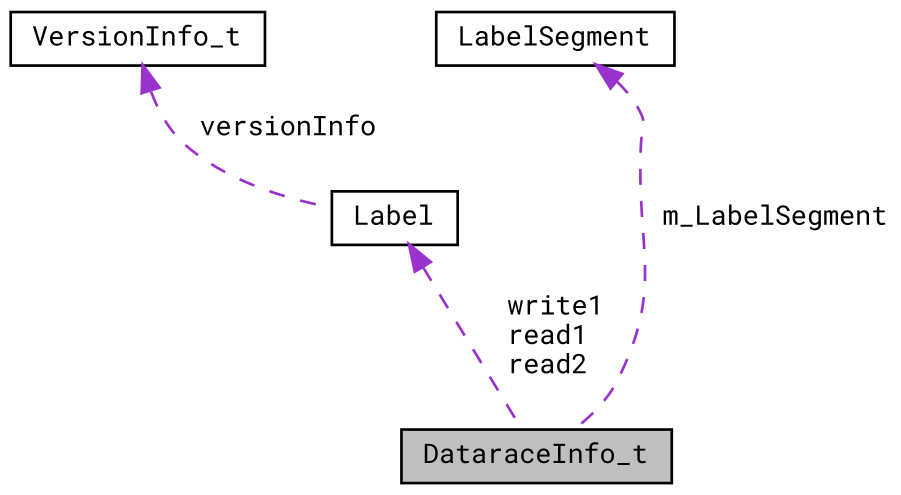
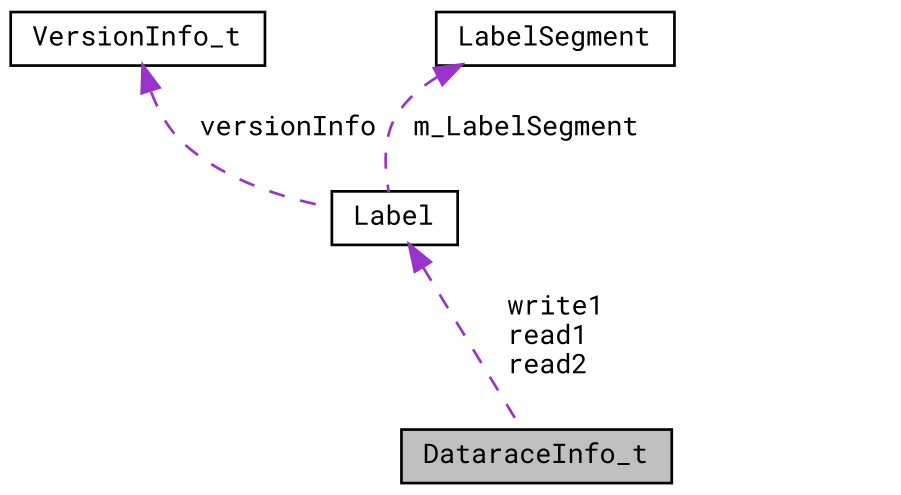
edge "DataraceInfo_t" -> "LabelSegment": now "Label" -> "LabelSegment"
